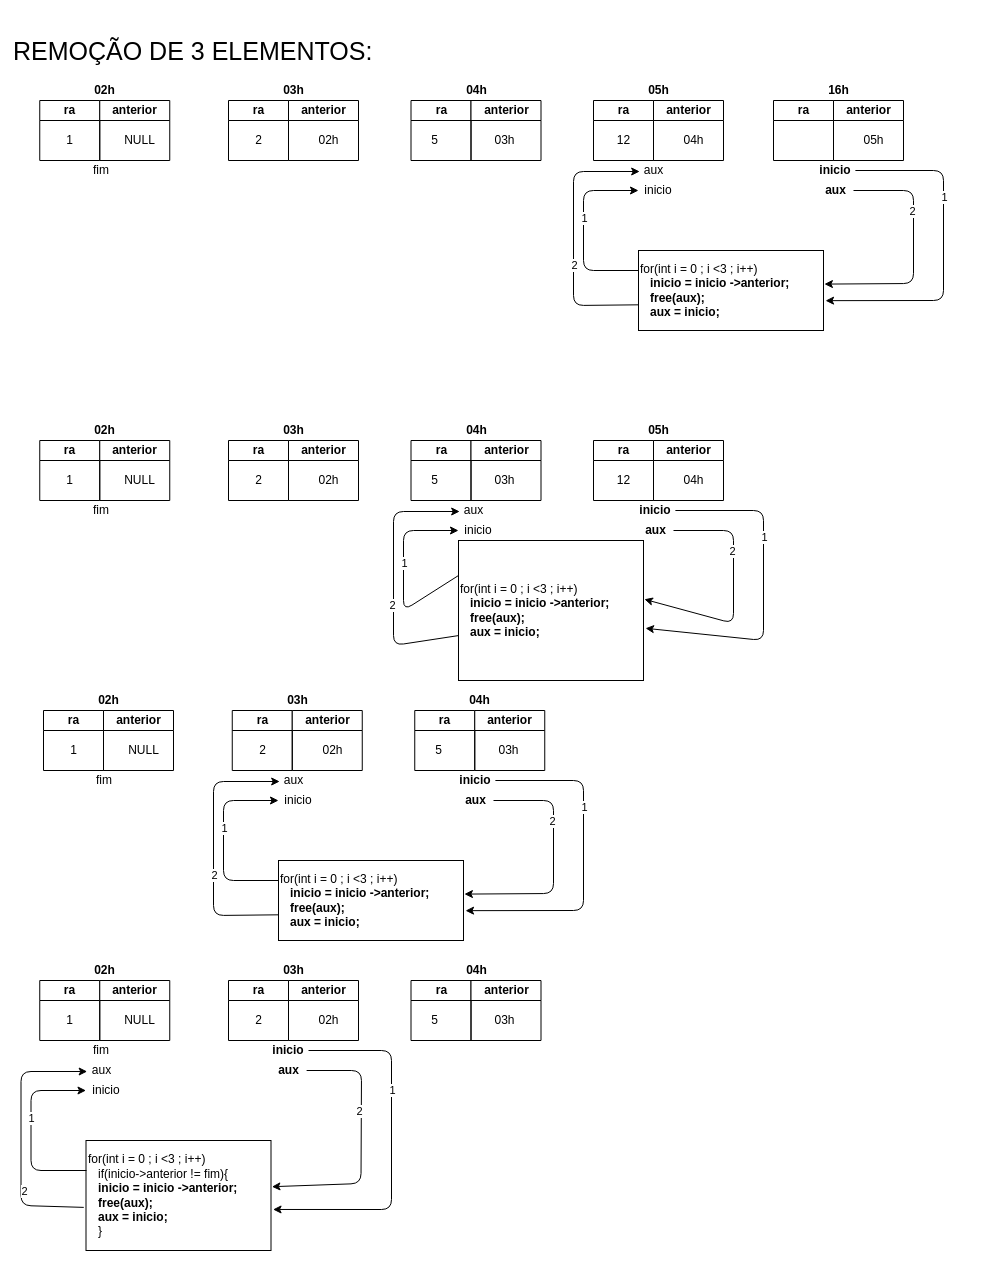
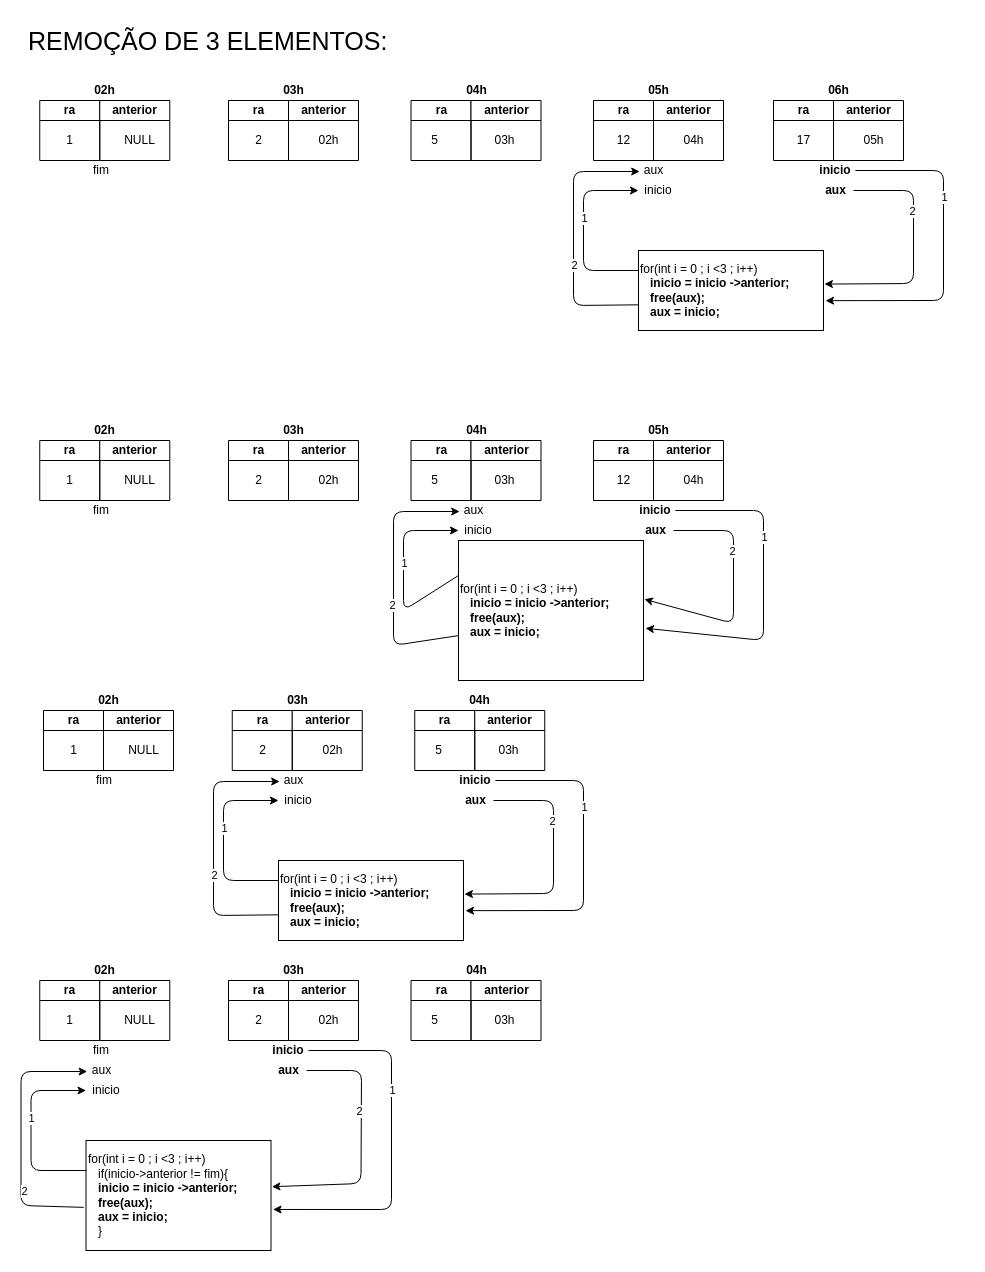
node "REMOÇÃO DE 3 ELEMENTOS:": moved (216, 51) -> (231, 41)
node "16h": label "16h" -> "06h"
node "17": added
